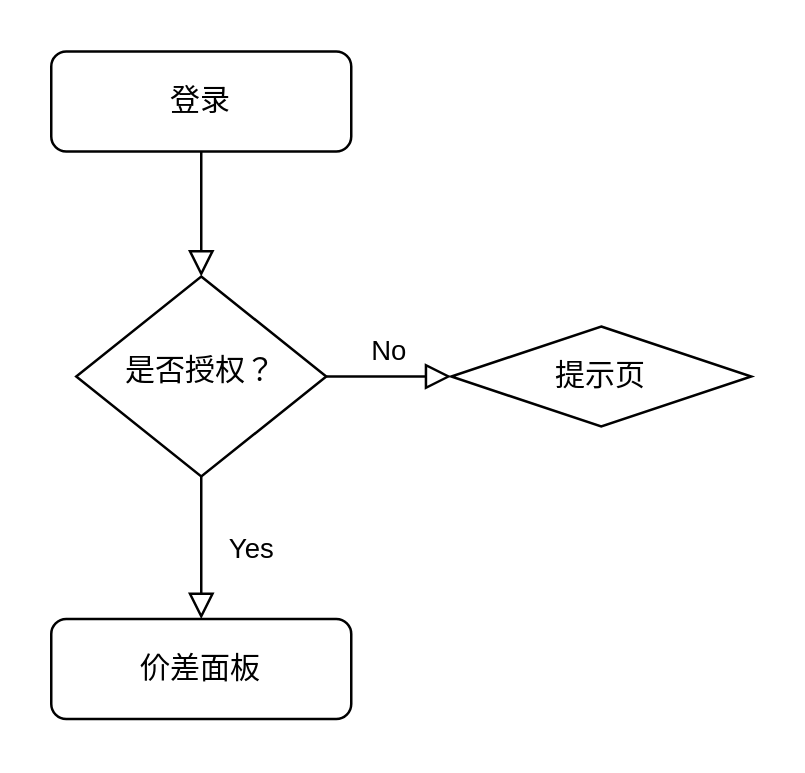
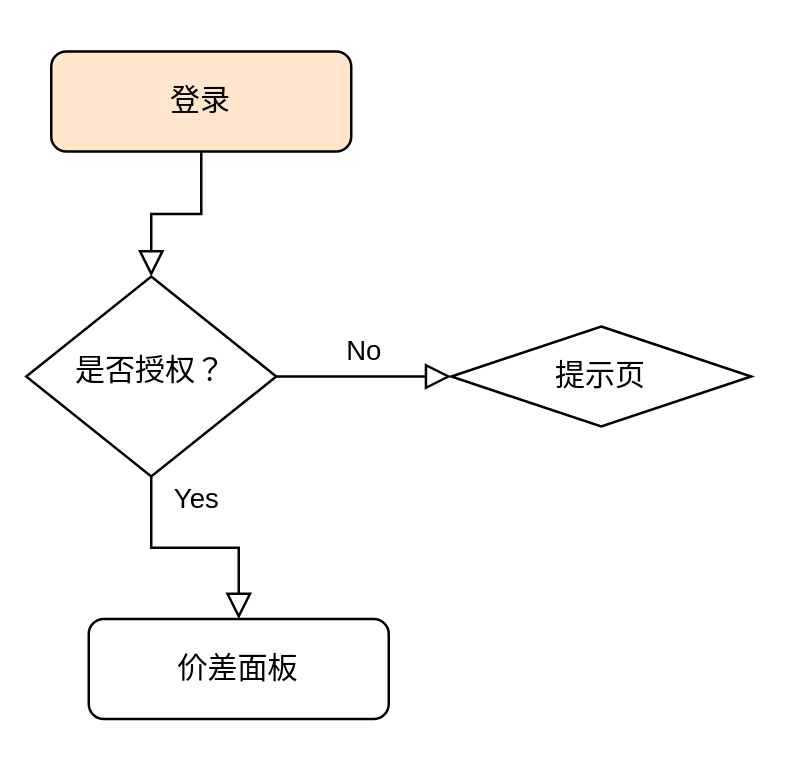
node "登录": fillcolor #ffffff -> #ffe6cc
node "是否授权？": moved (201, 376) -> (151, 376)
node "价差面板": moved (201, 669) -> (239, 669)
